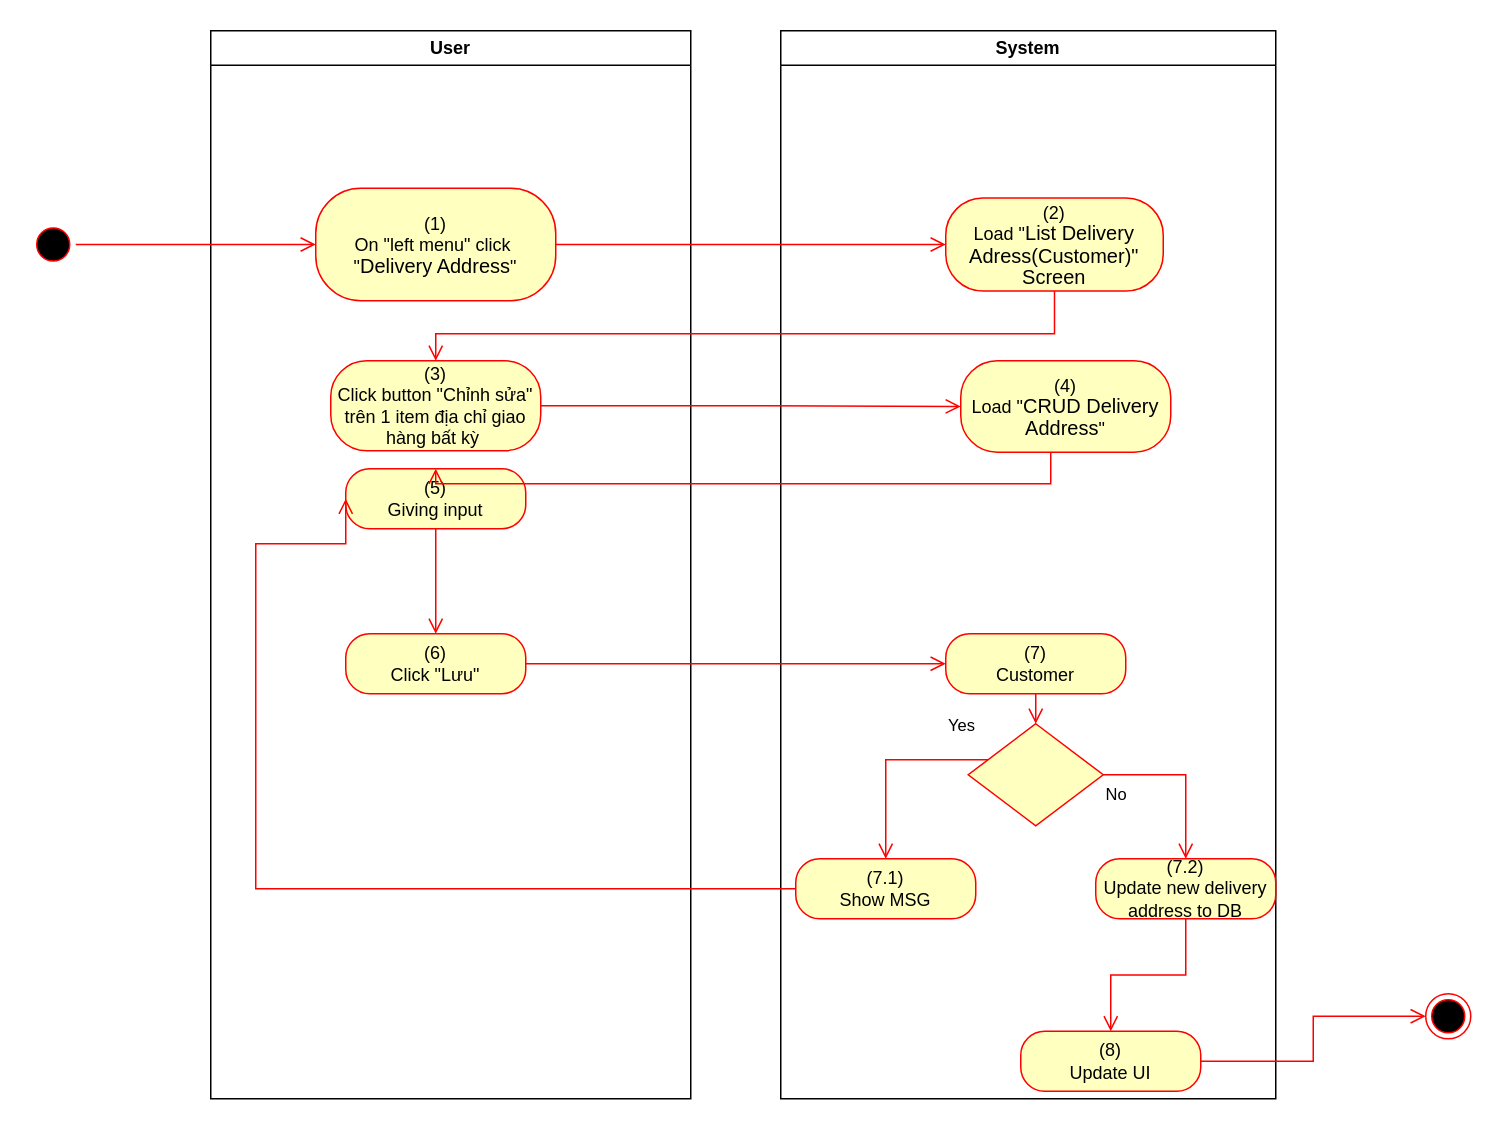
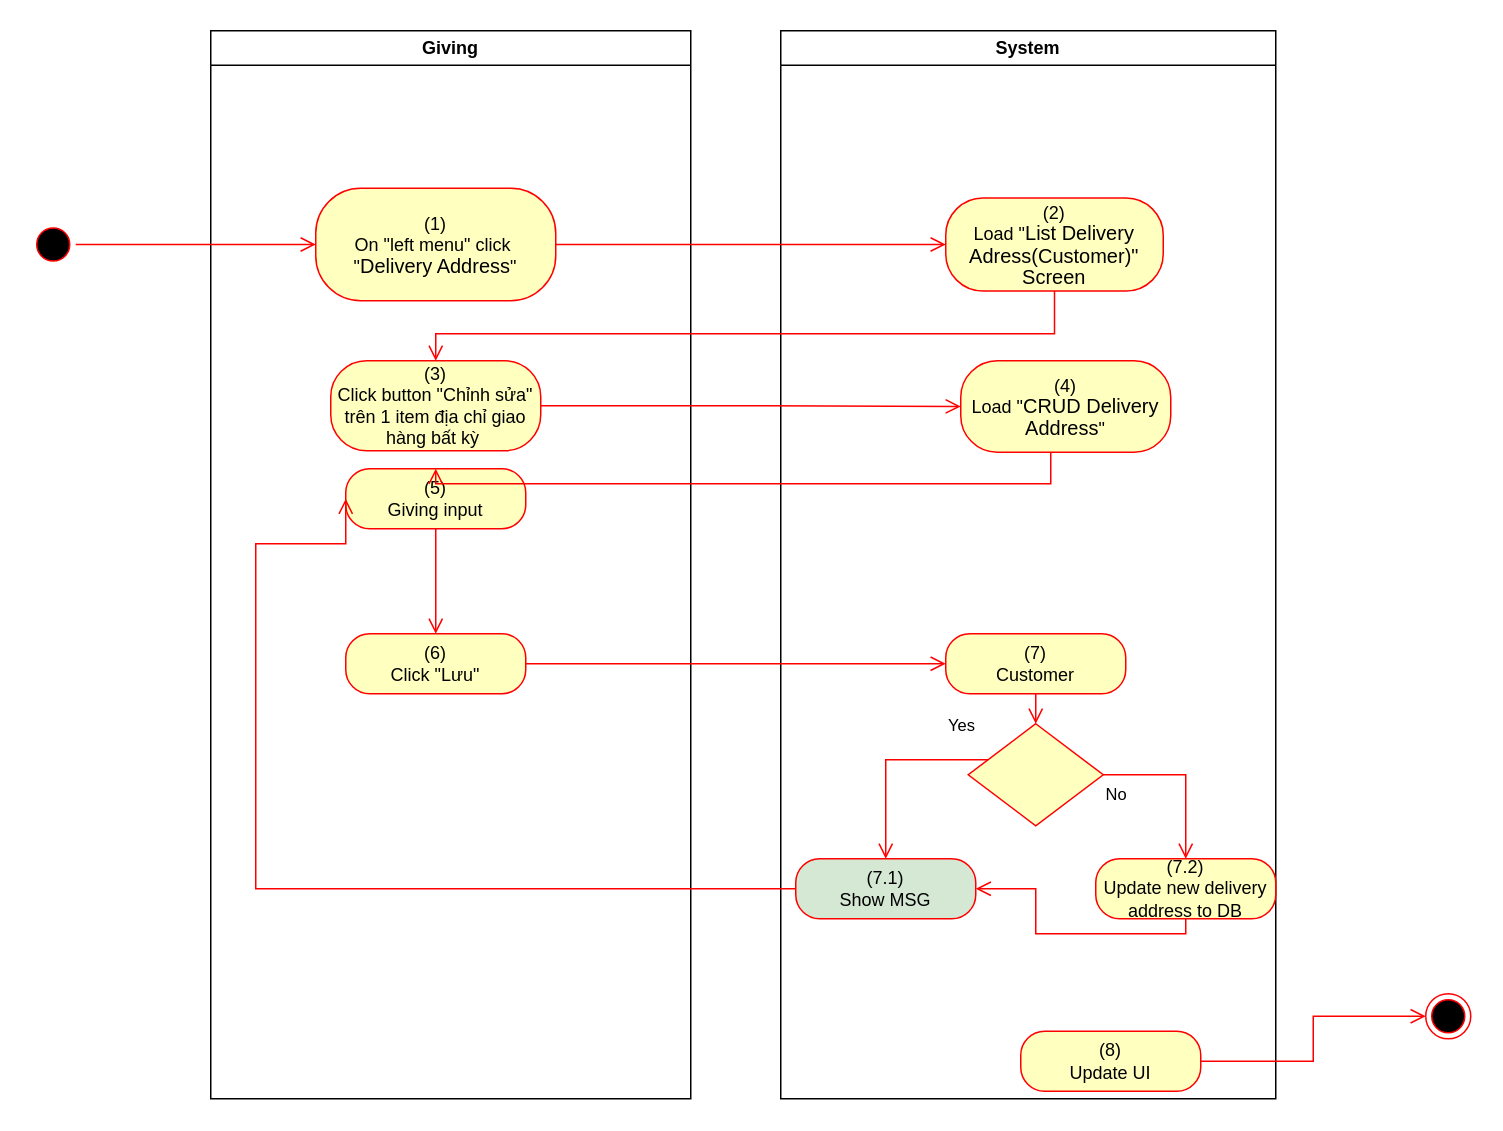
node "User": label "User" -> "Giving"
node "(7.1) Show MSG": fillcolor #ffffc0 -> #d5e8d4
edge "(7.2) Update new delivery address to DB" -> "(8) Update UI": now "(7.2) Update new delivery address to DB" -> "(7.1) Show MSG"
